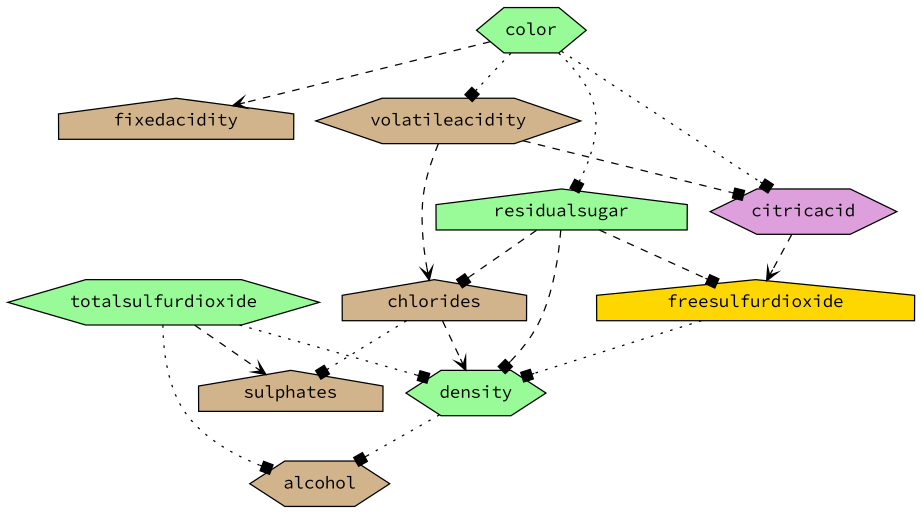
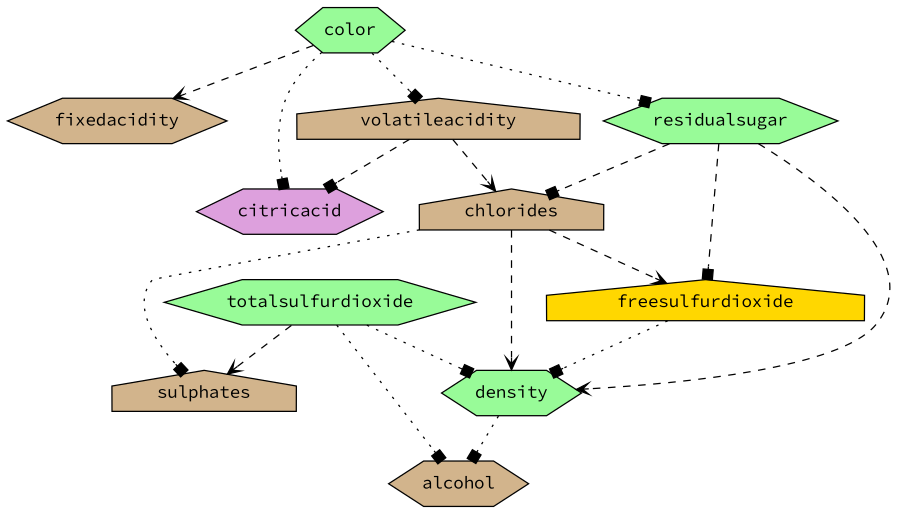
node "fixedacidity": shape house -> hexagon
node "volatileacidity": shape hexagon -> house
node "residualsugar": shape house -> hexagon
edge "citricacid" -> "freesulfurdioxide": now "chlorides" -> "freesulfurdioxide"
edge "residualsugar" -> "density": arrowhead box -> vee
